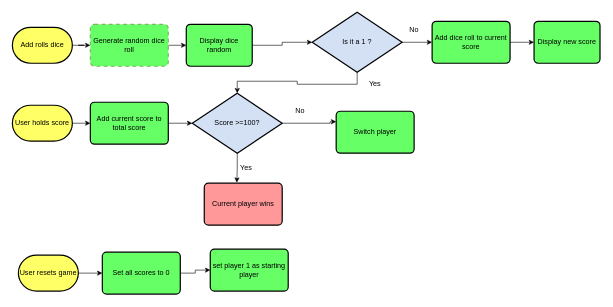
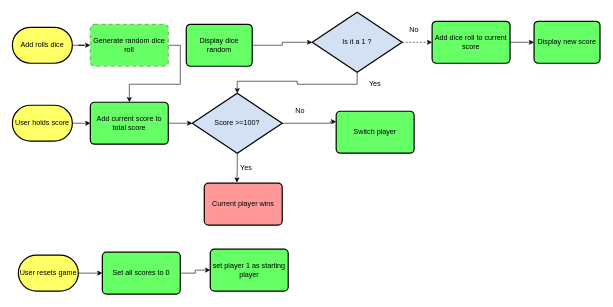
edge "Is it a 1 ?" -> "Add dice roll to current score": style solid -> dashed
edge "Generate random dice roll" -> "Display dice random": now "Generate random dice roll" -> "Add current score to total score"
